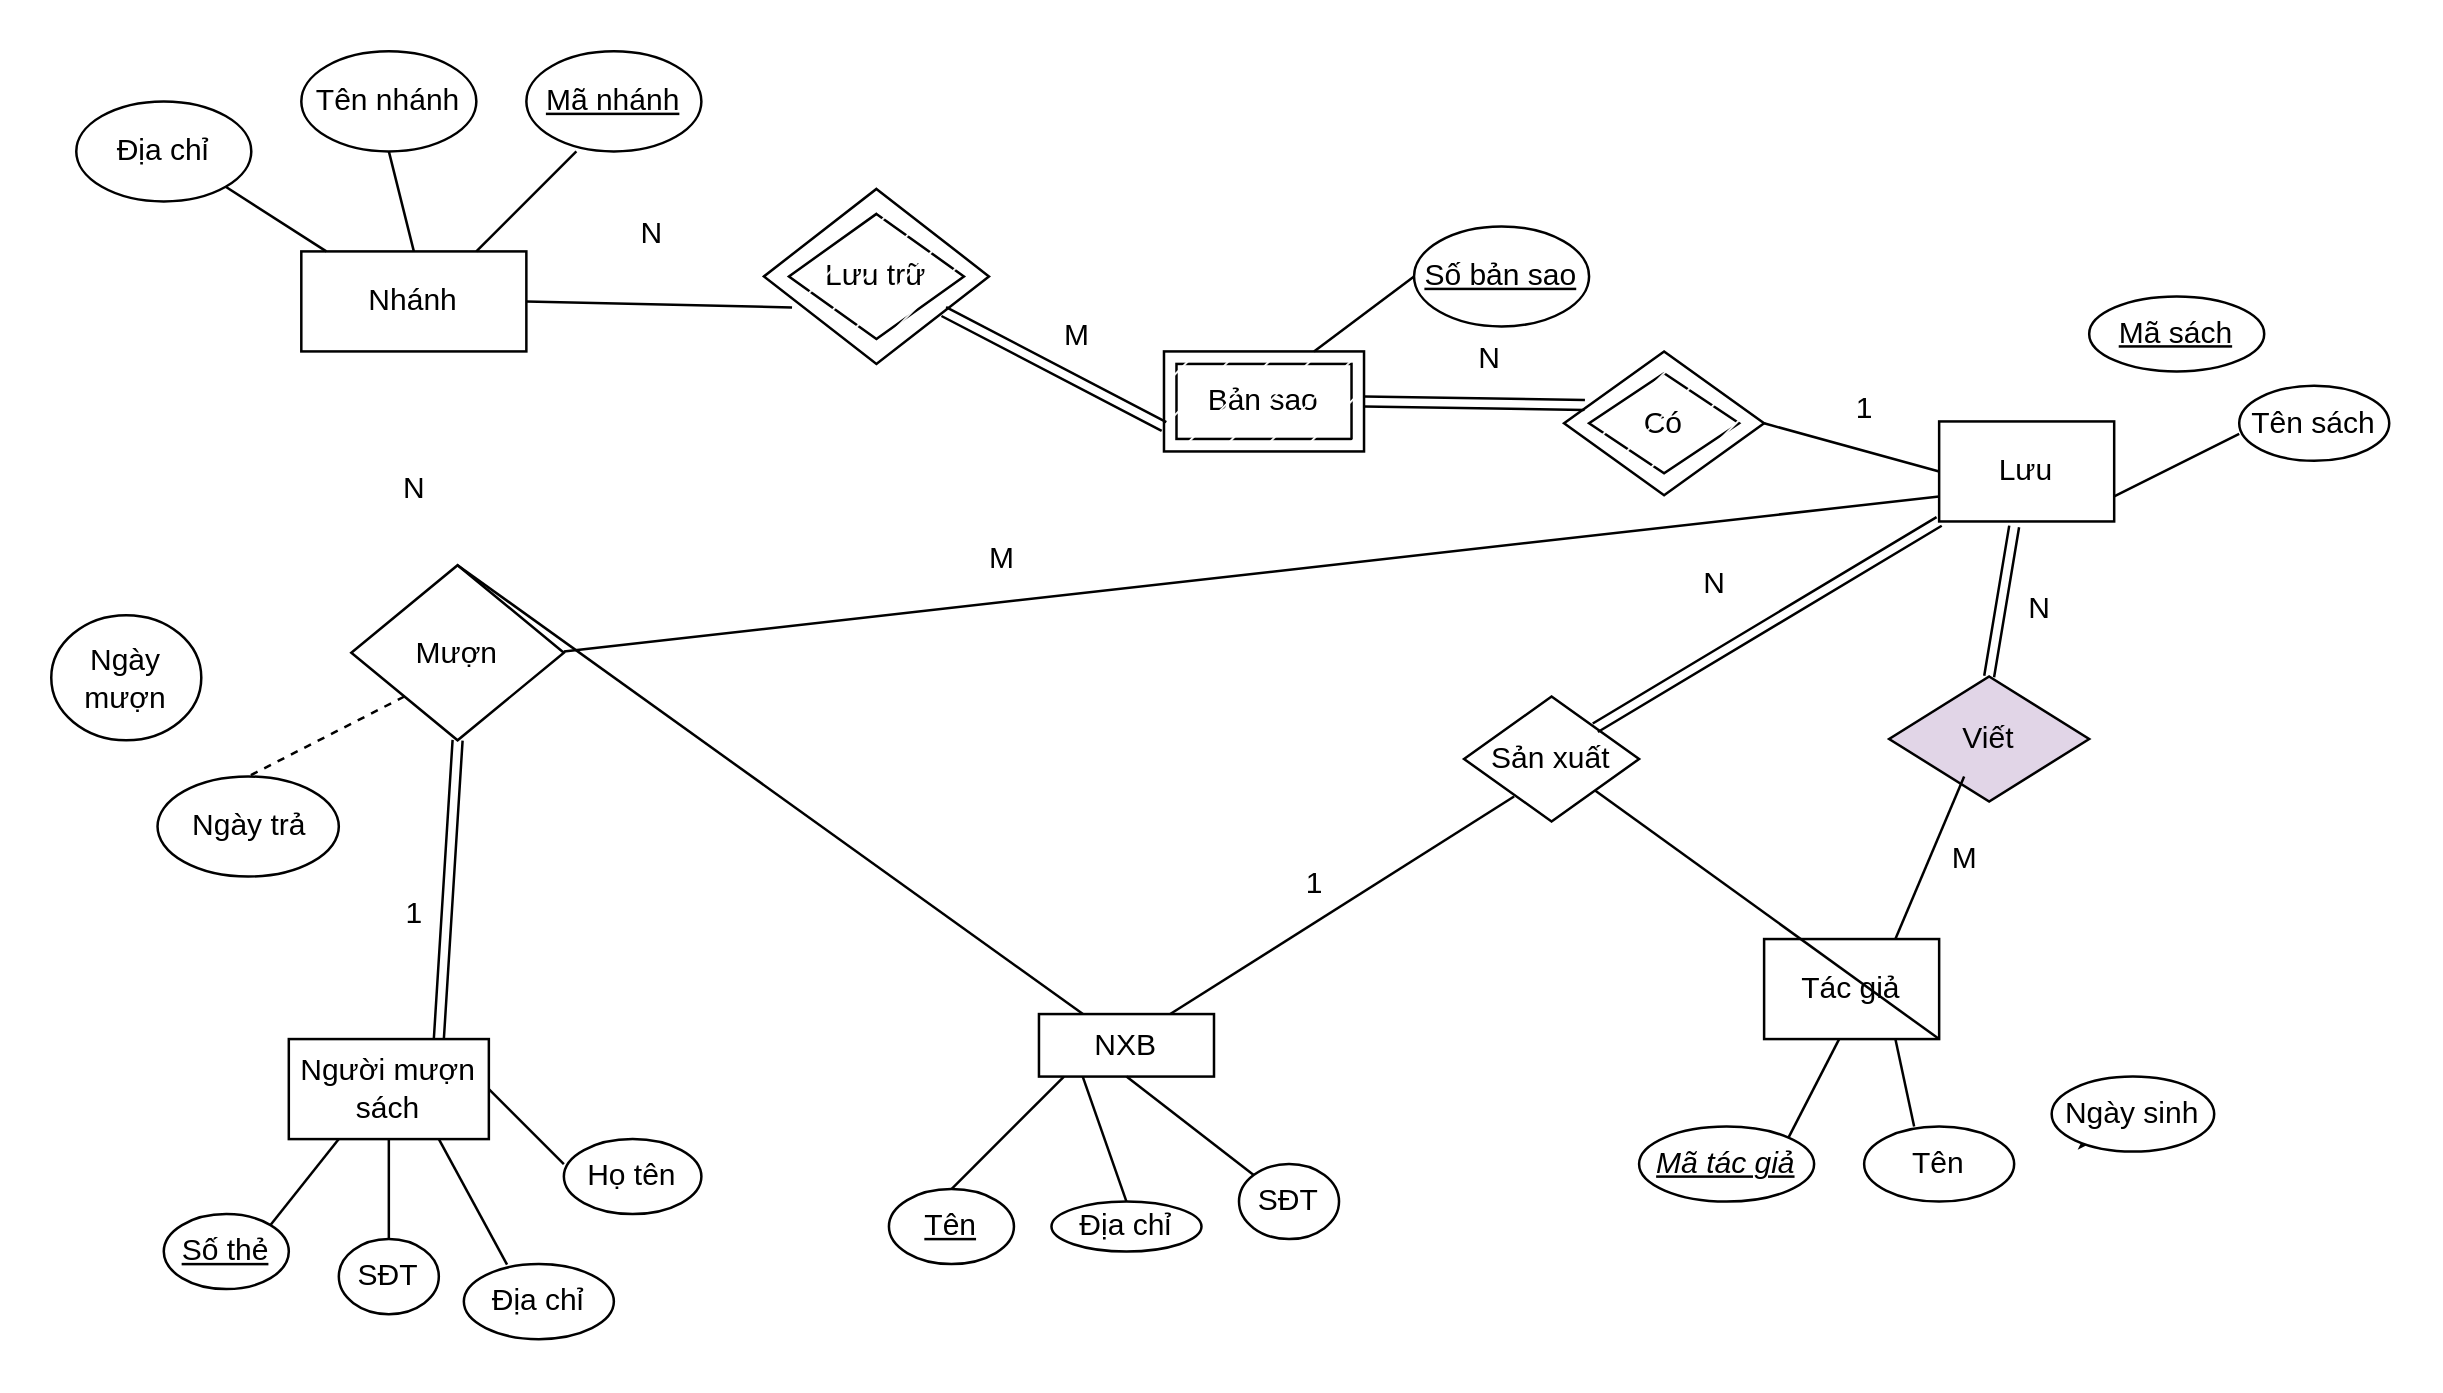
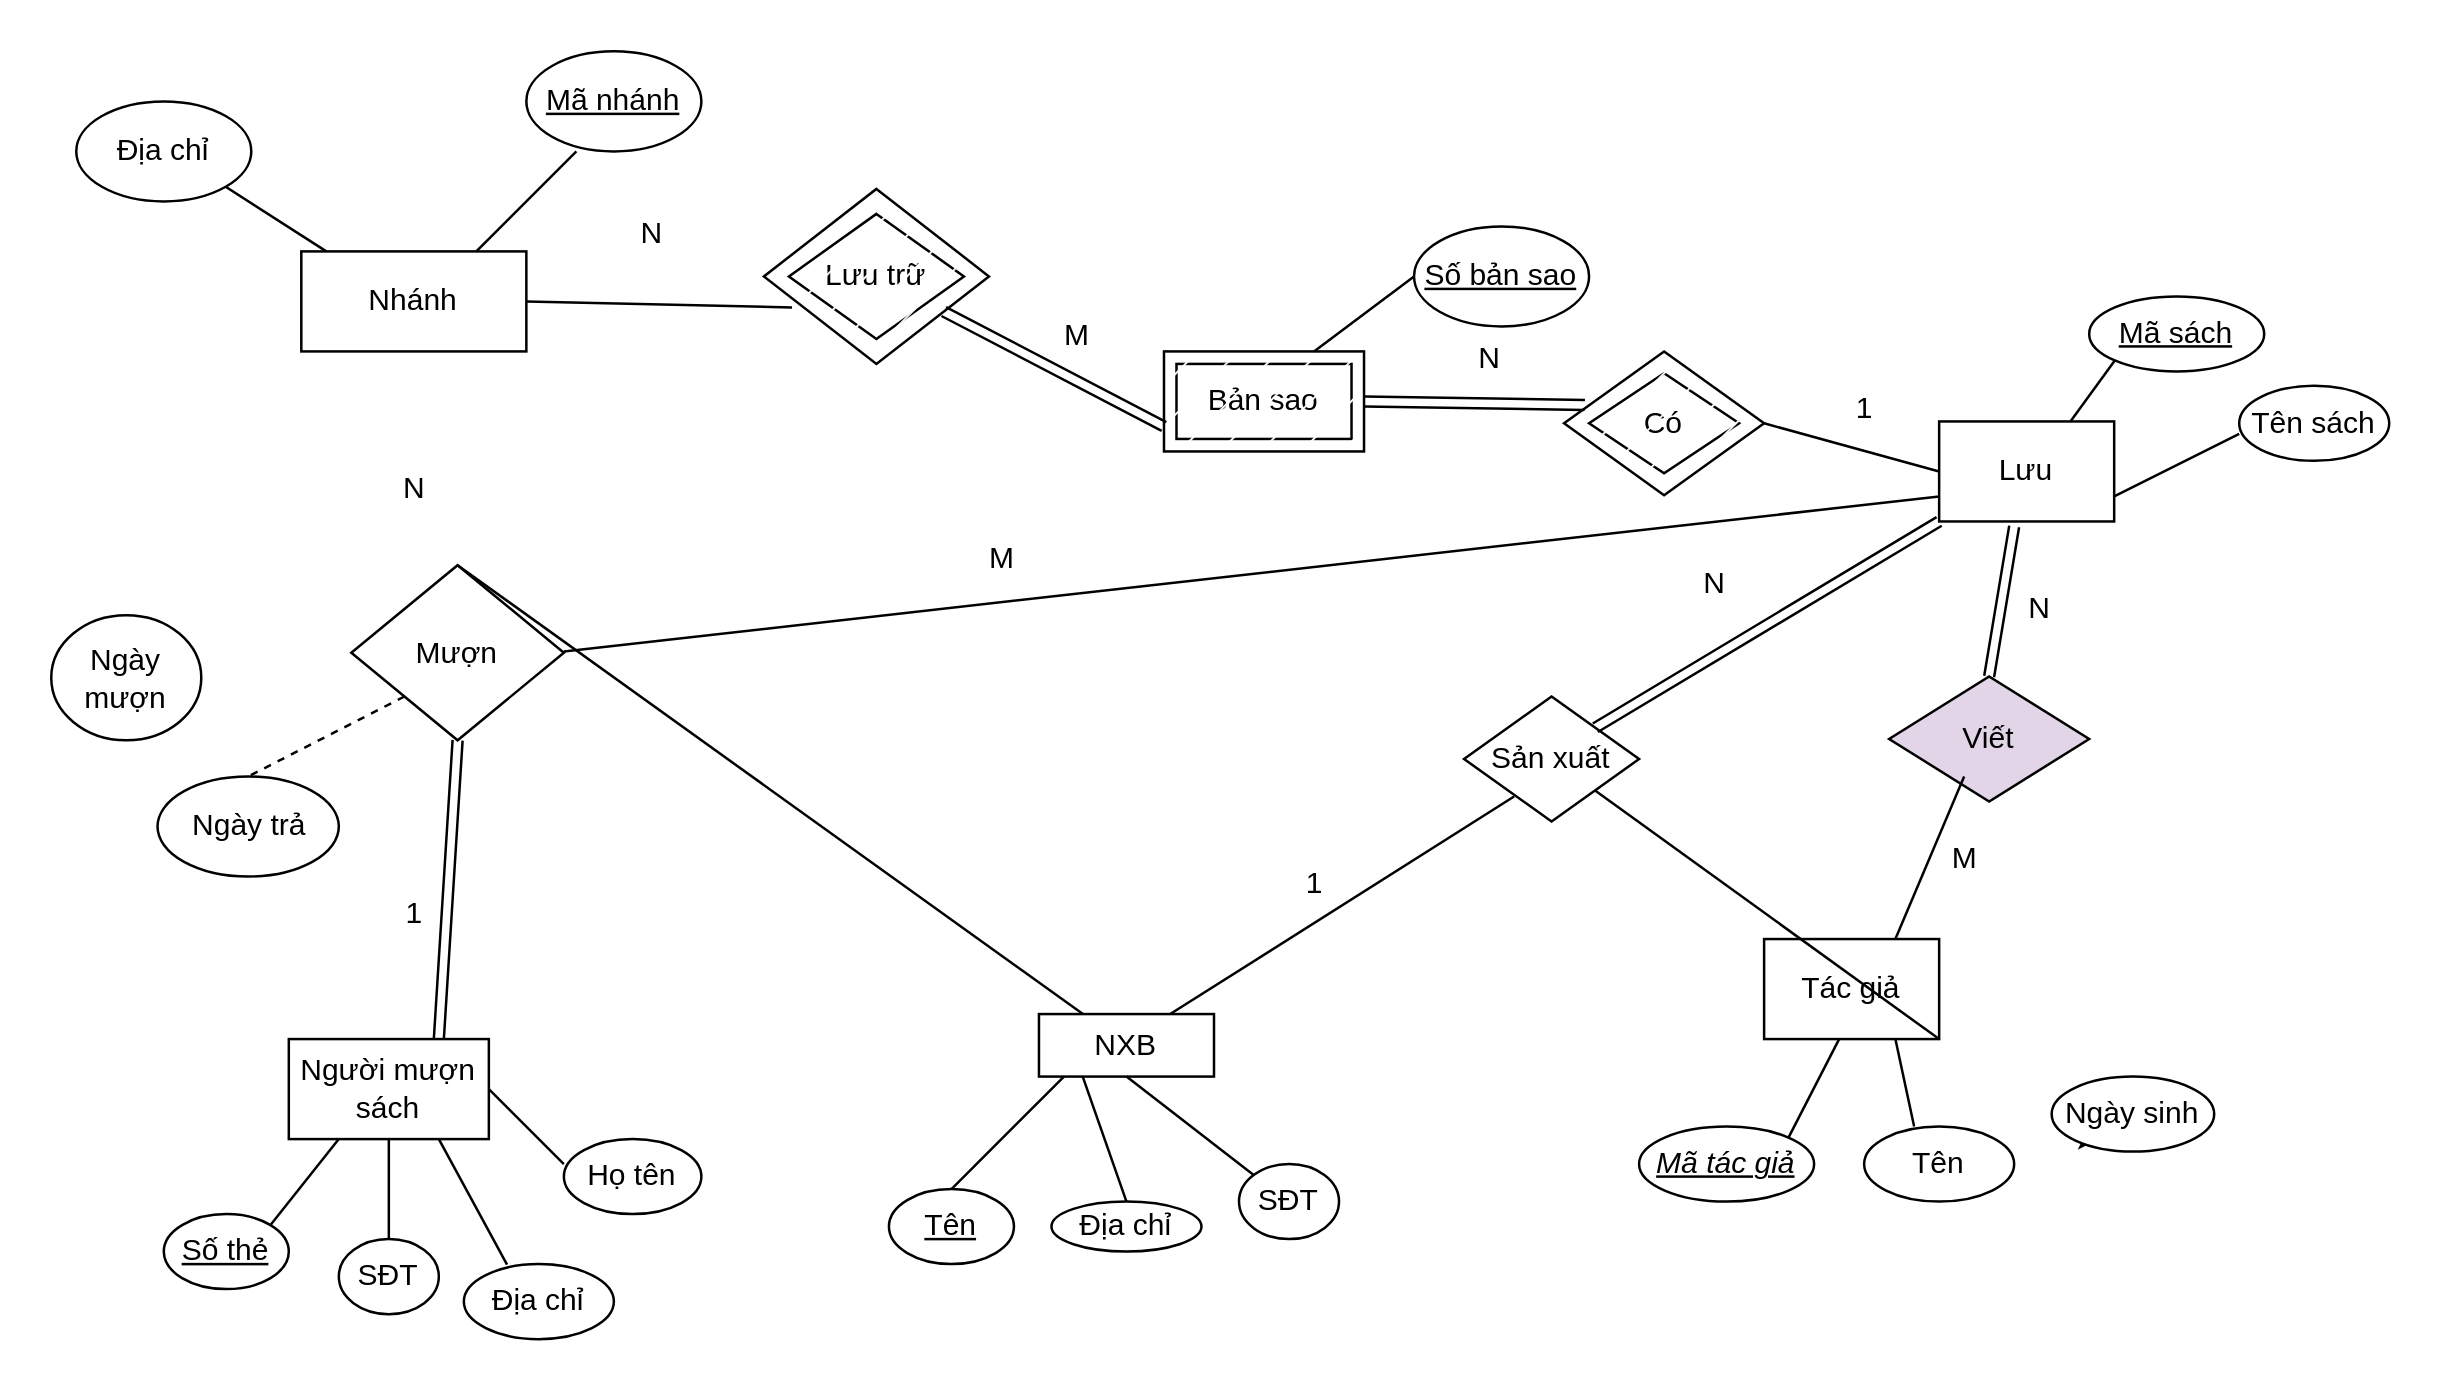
node "Tên nhánh": removed
edge "Tên nhánh" -- "Nhánh": removed
edge "Mã sách" -- "Lưu": added
